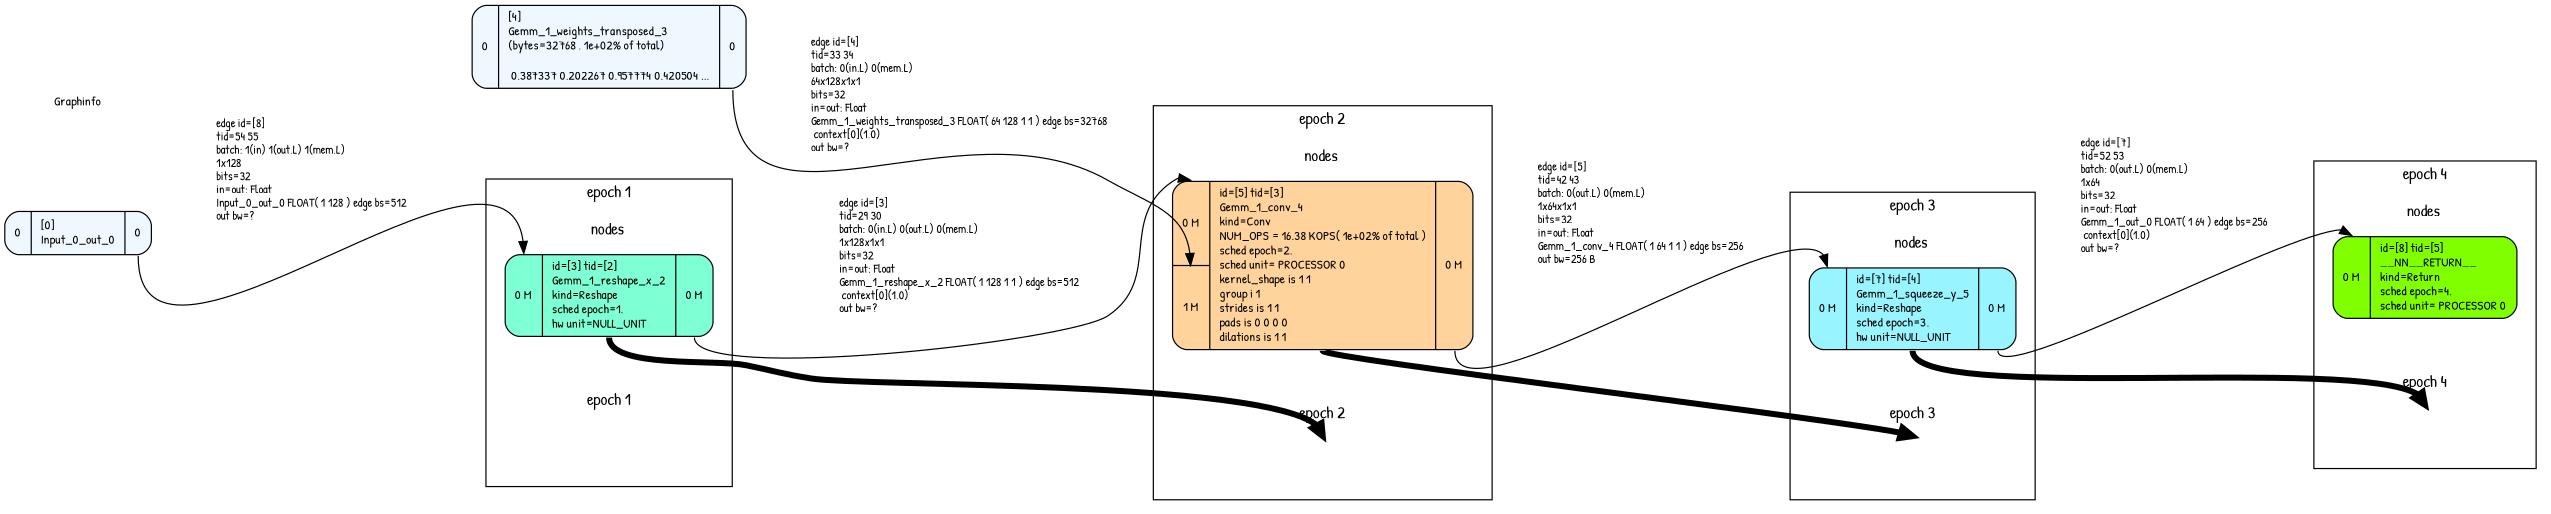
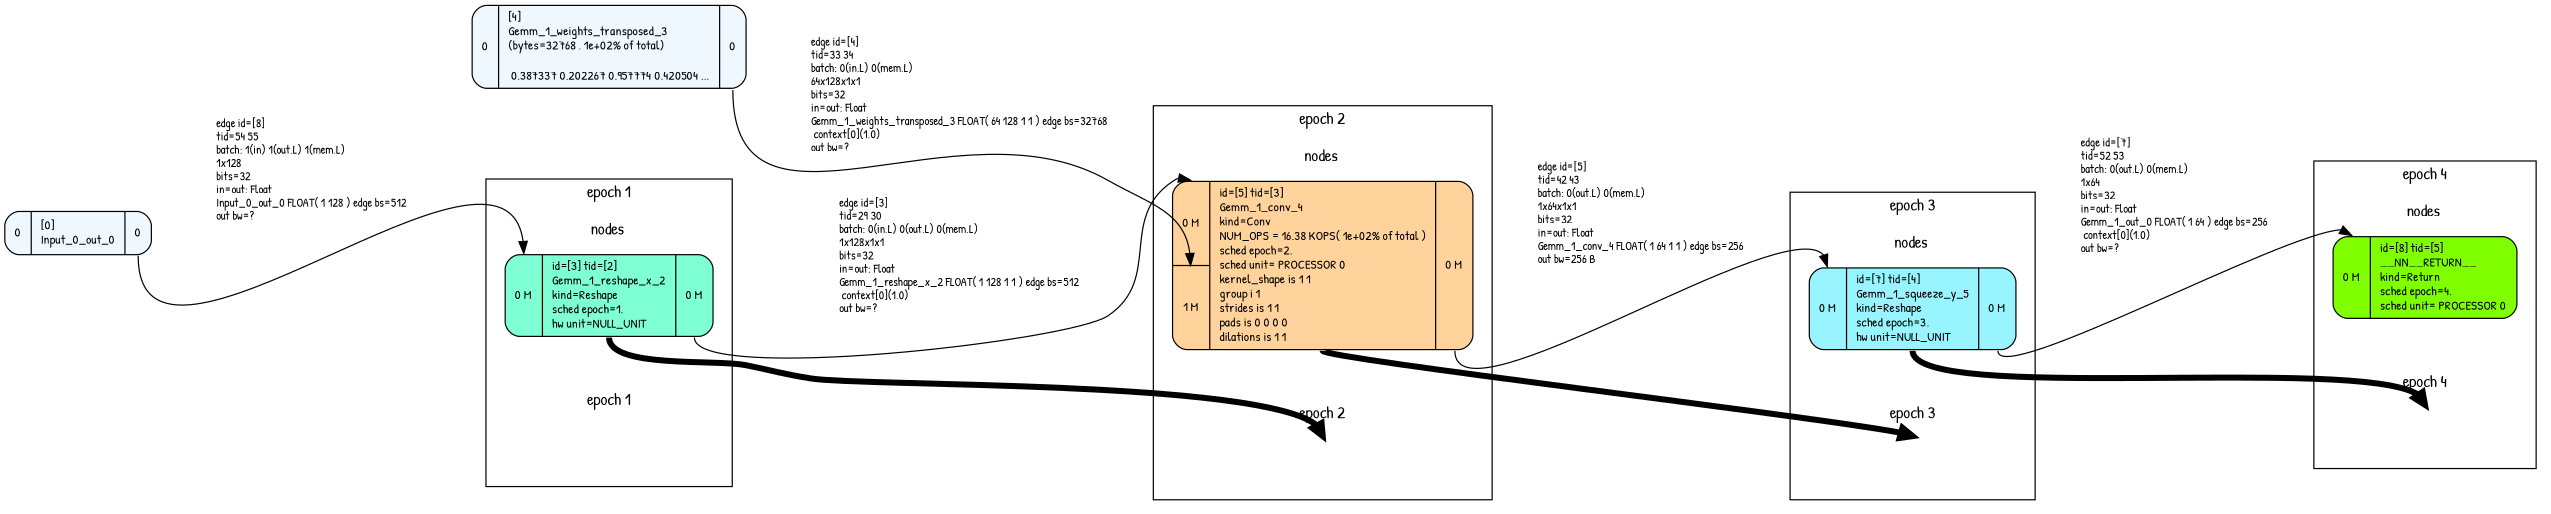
node "Graphinfo": removed
